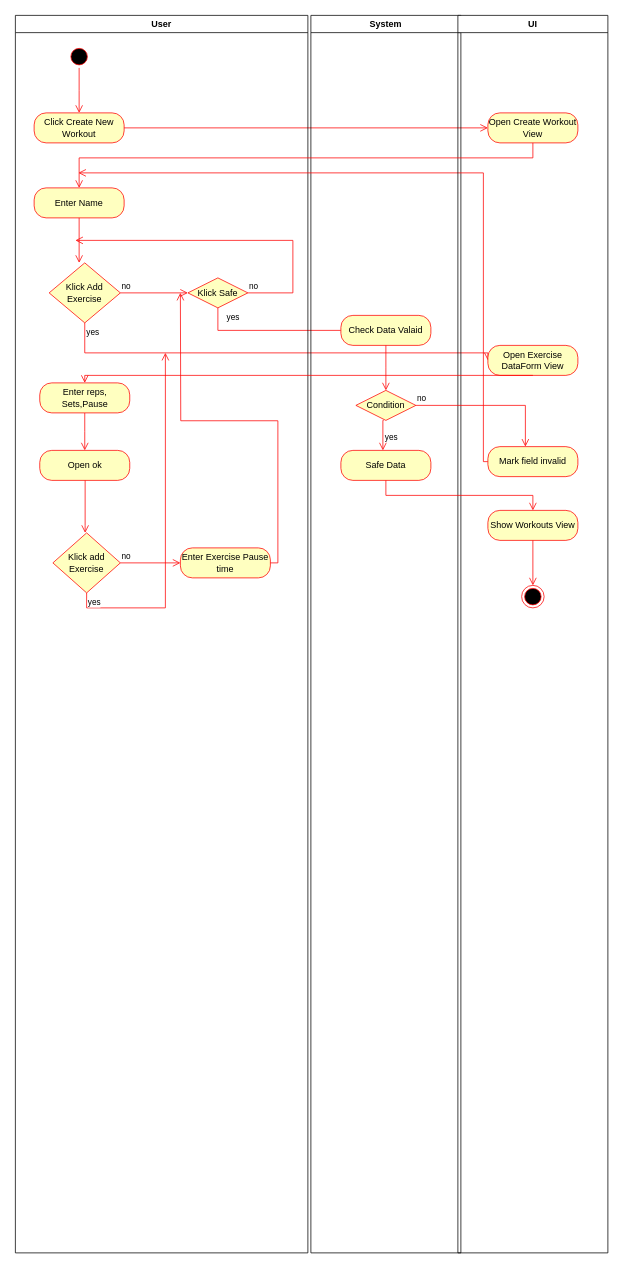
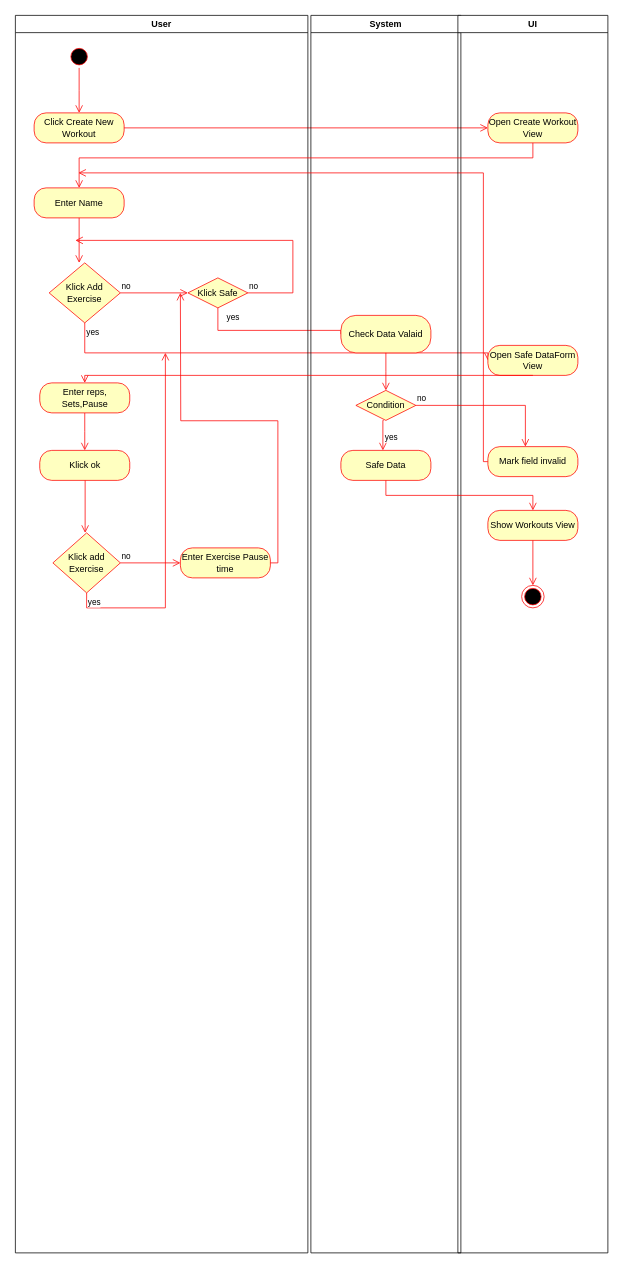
node "Check Data Valaid": size 90x30 -> 90x38
node "Open Exercise DataForm View": label "Open Exercise DataForm View" -> "Open Safe DataForm View"
node "Open ok": label "Open ok" -> "Klick ok"
